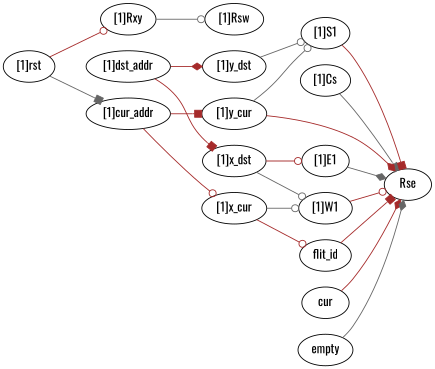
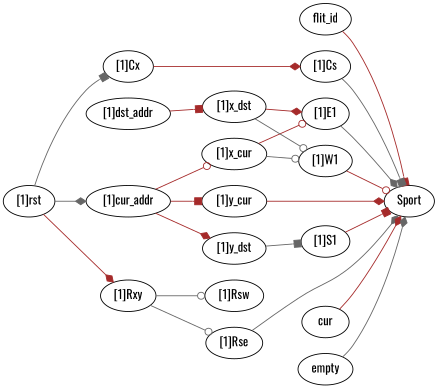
edge "[1]rst" -> "[1]Rxy": arrowhead odot -> diamond
edge "[1]y_dst" -> "[1]S1": arrowhead odot -> box
node "[1]Cx": added
edge "[1]dst_addr" -> "[1]y_dst": now "[1]cur_addr" -> "[1]y_dst"
edge "[1]y_cur" -> "[1]S1": removed
edge "[1]rst" -> "[1]cur_addr": arrowhead box -> diamond
edge "[1]x_dst" -> "[1]E1": arrowhead odot -> diamond
node "Rse": label "Rse" -> "Sport"
edge "[1]x_cur" -> "flit_id": now "[1]x_cur" -> "[1]E1"
node "[1]Rse": added
